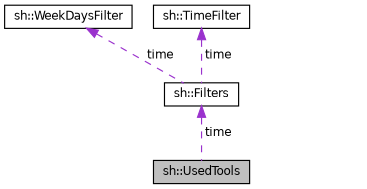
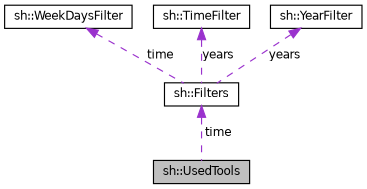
node "sh::YearFilter": added
edge "sh::Filters" -> "sh::TimeFilter": label " time" -> " years"
